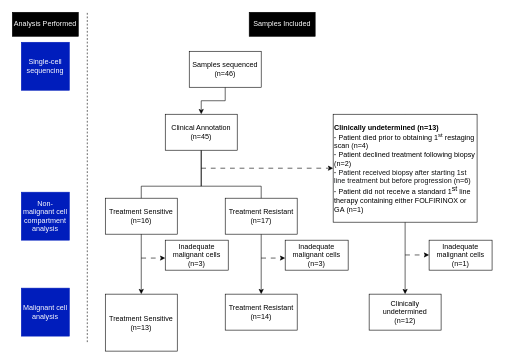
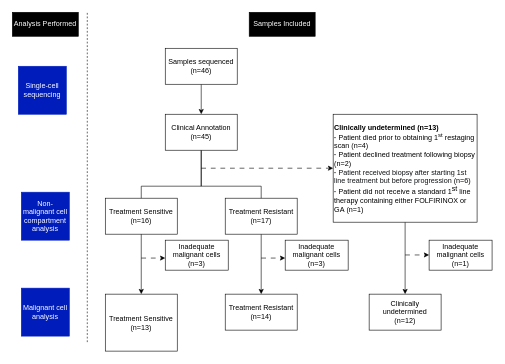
node "Single-cell sequencing": moved (45, 66) -> (42, 90)
node "Samples sequenced (n=46)": moved (225, 69) -> (201, 66)
